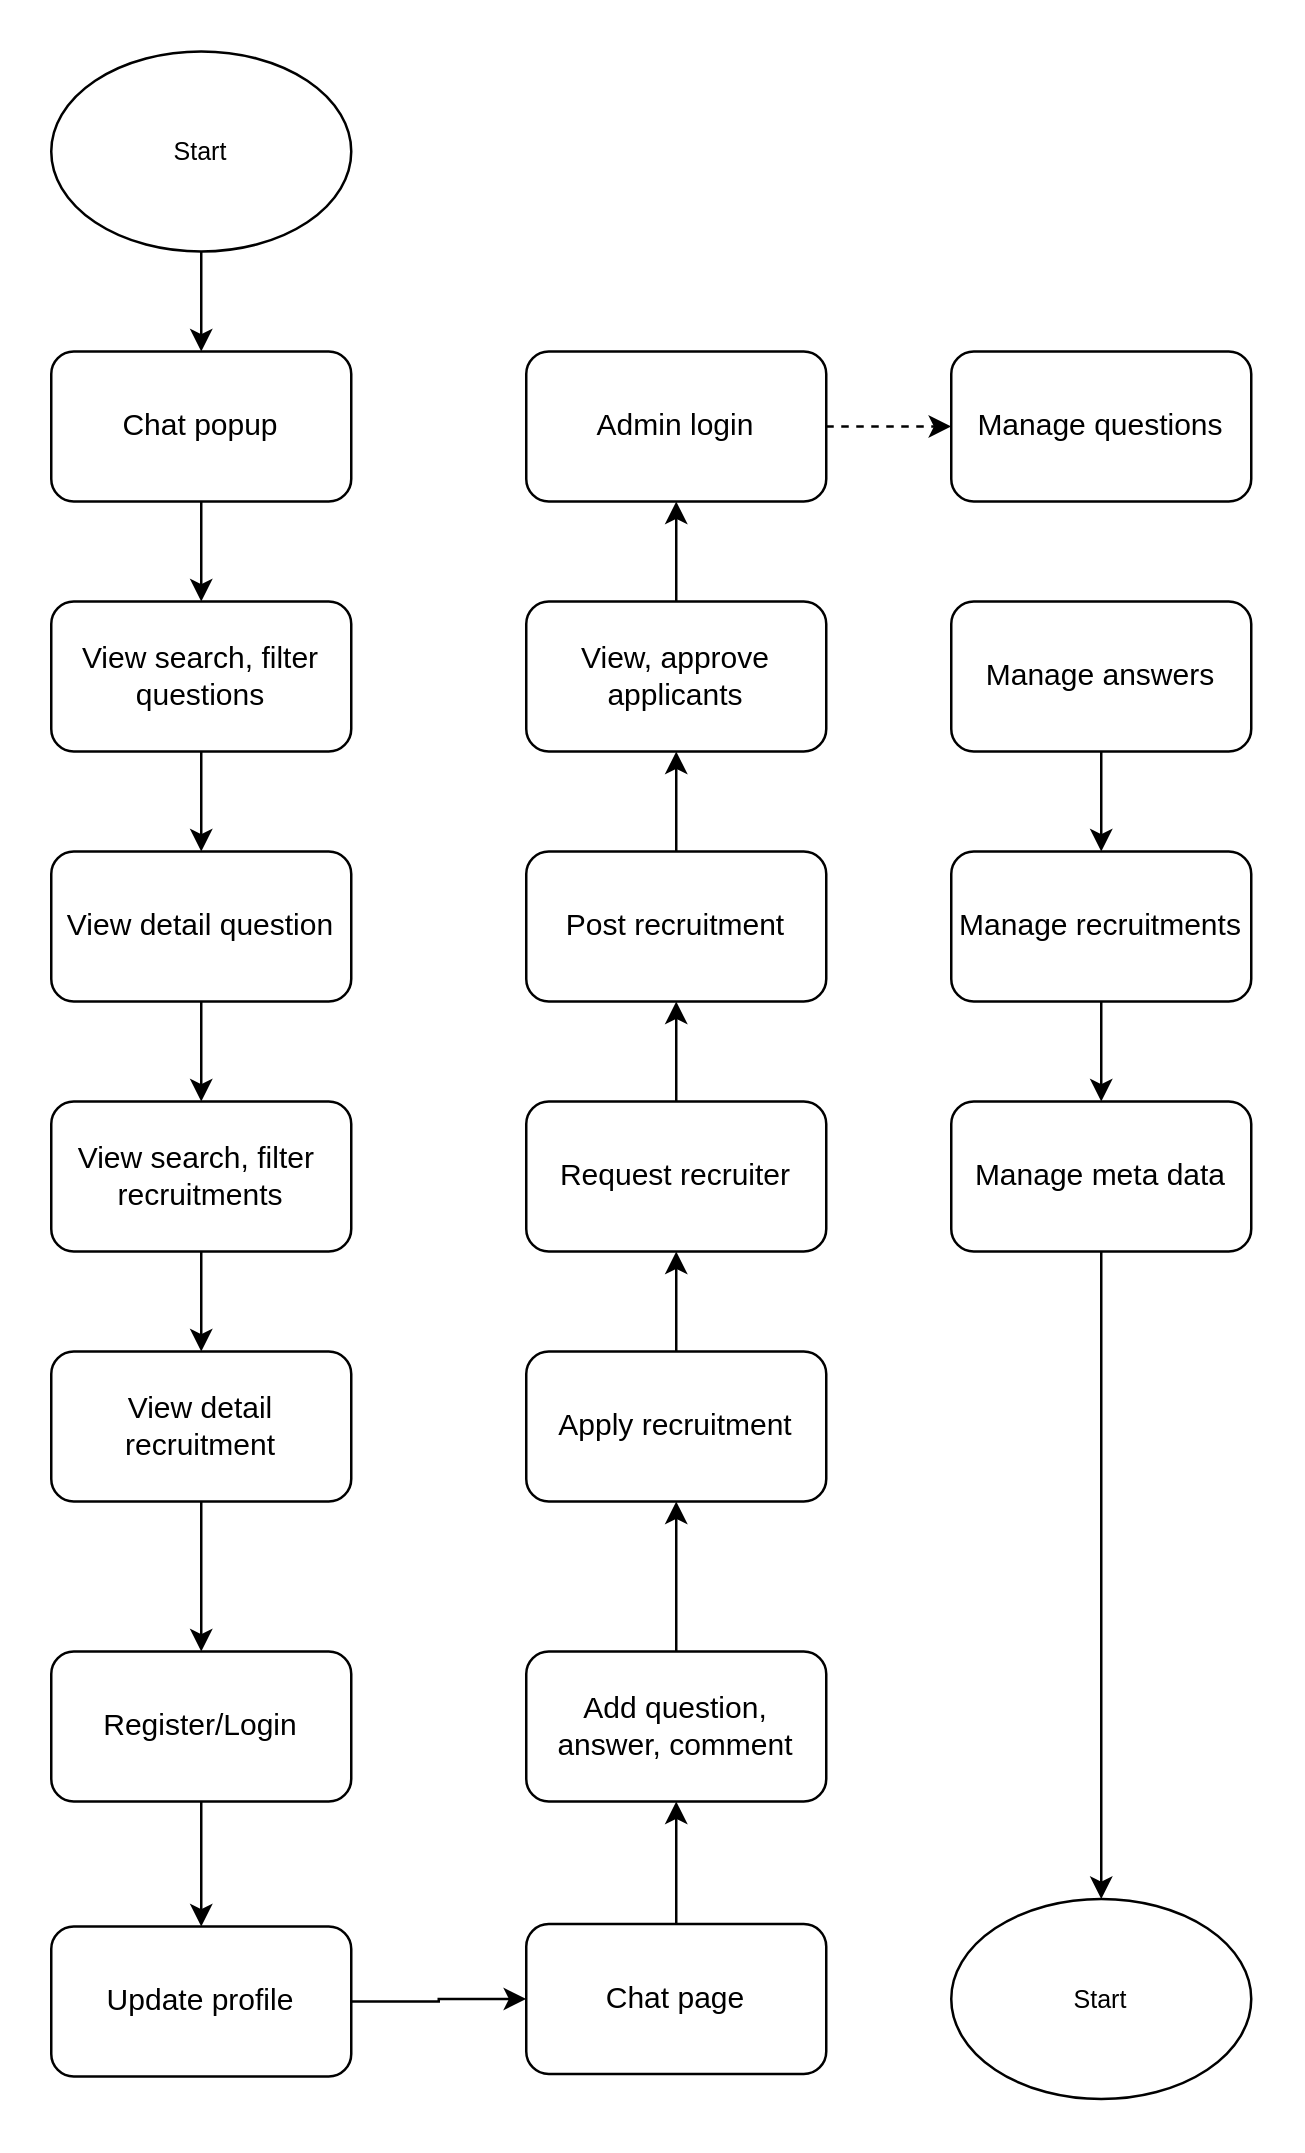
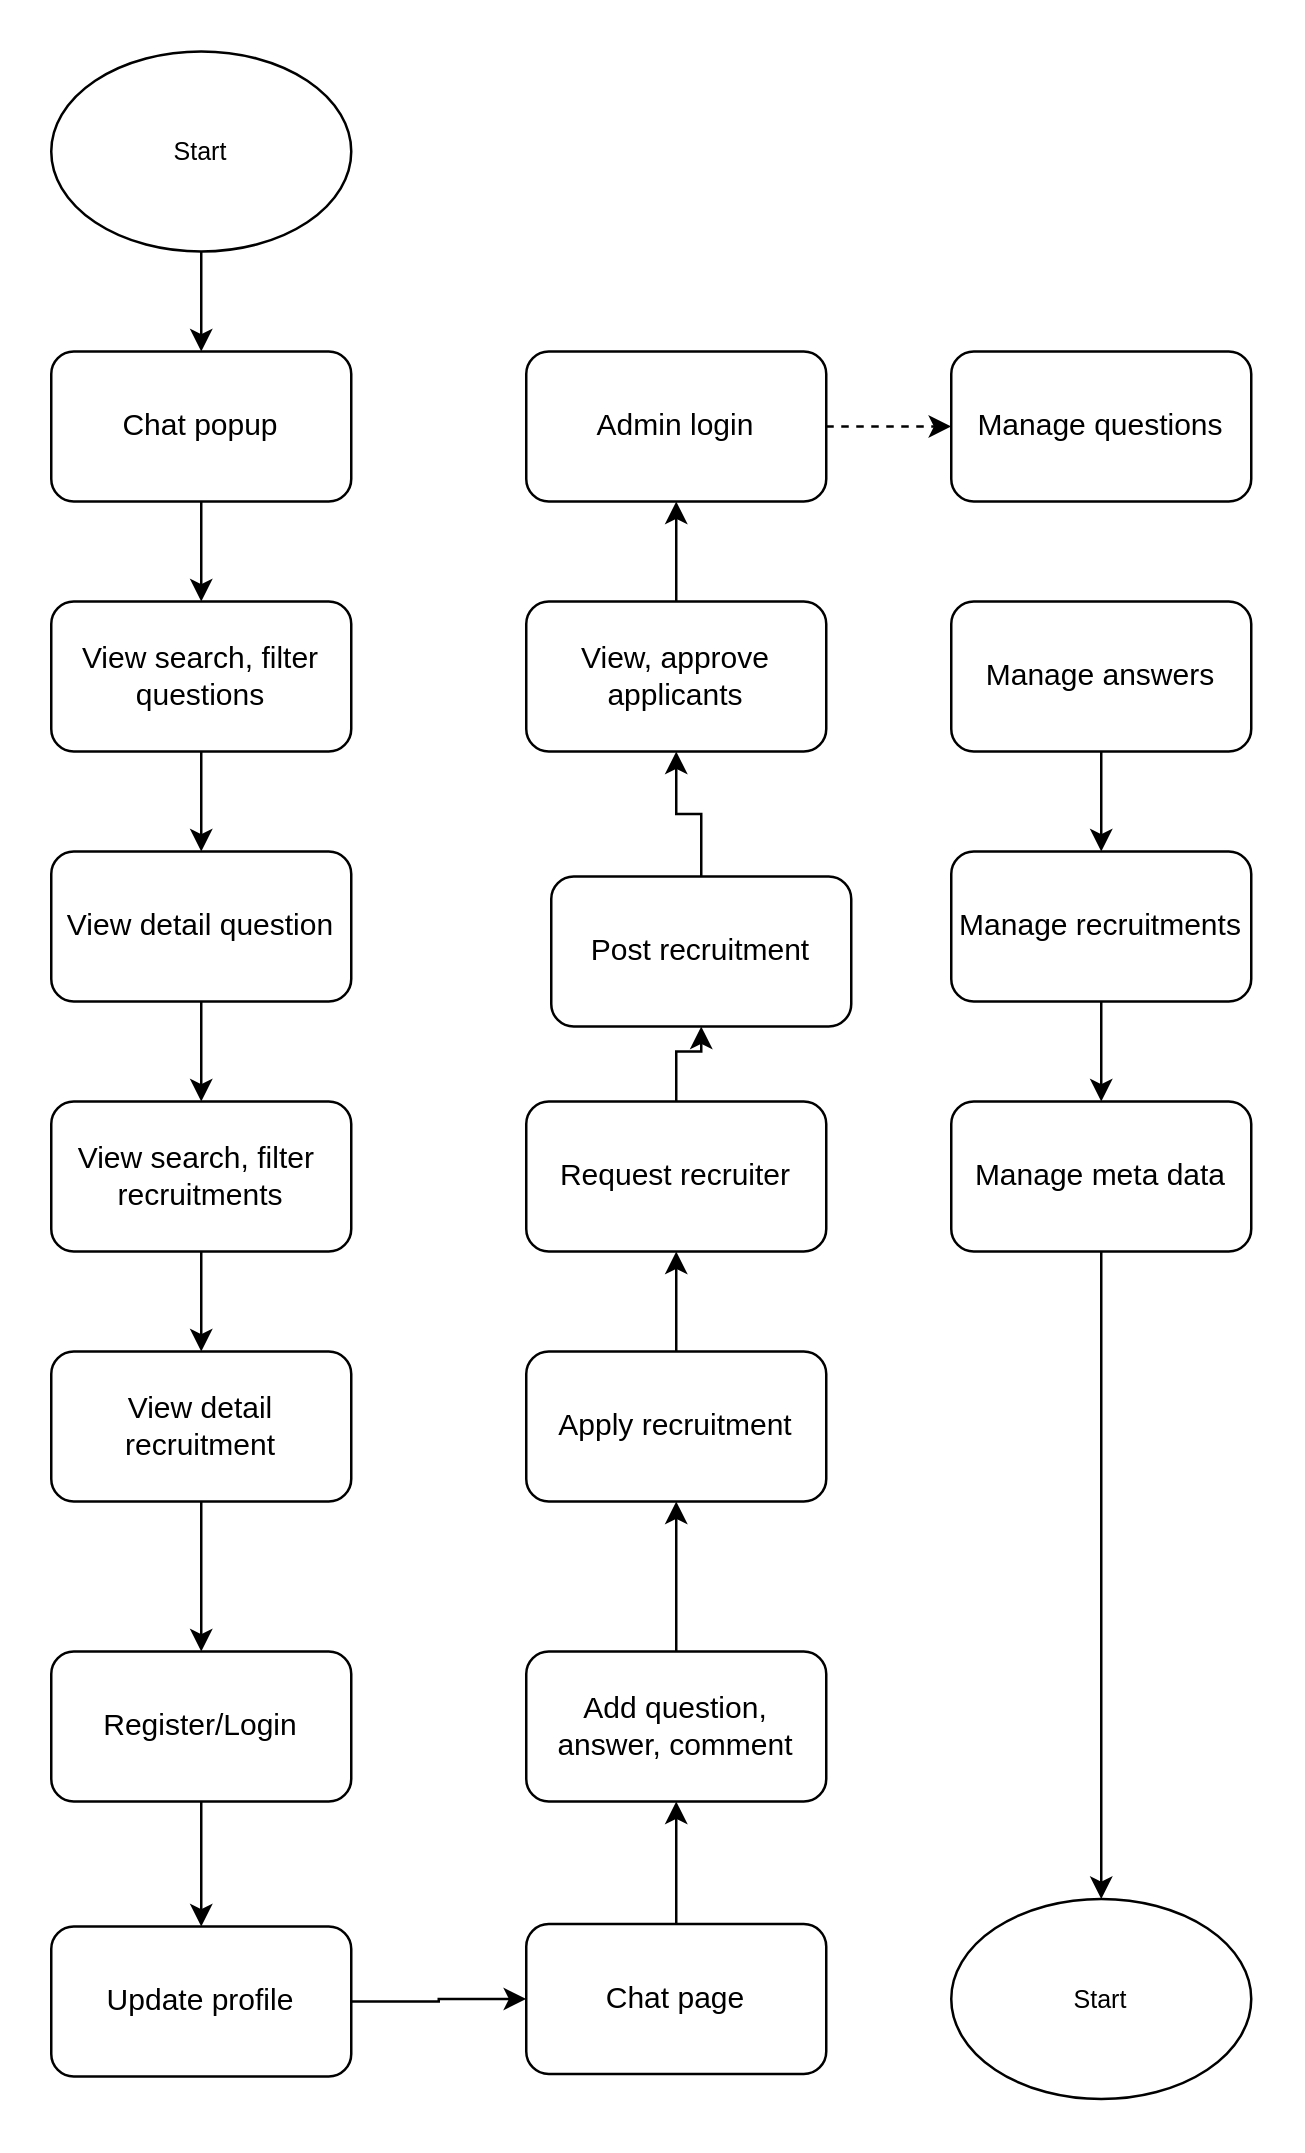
node "Post recruitment": moved (676, 926) -> (701, 951)
